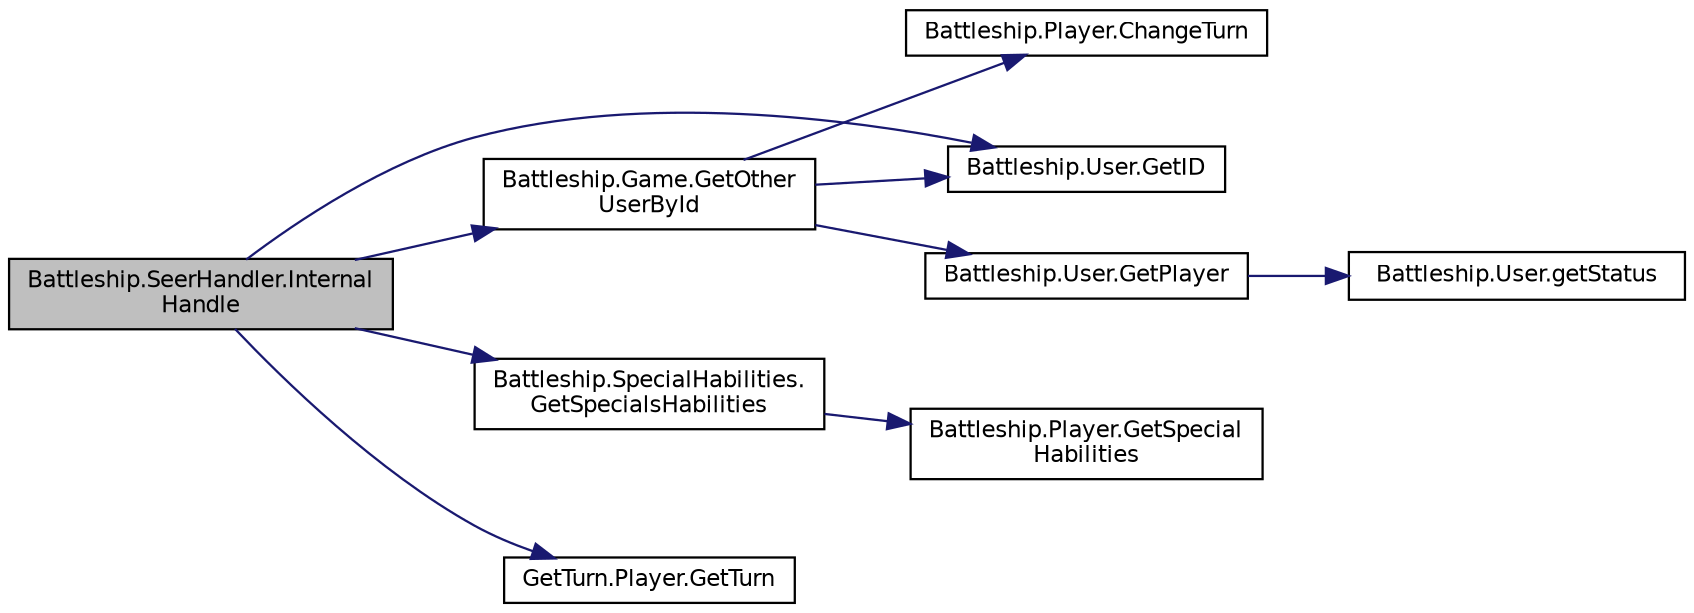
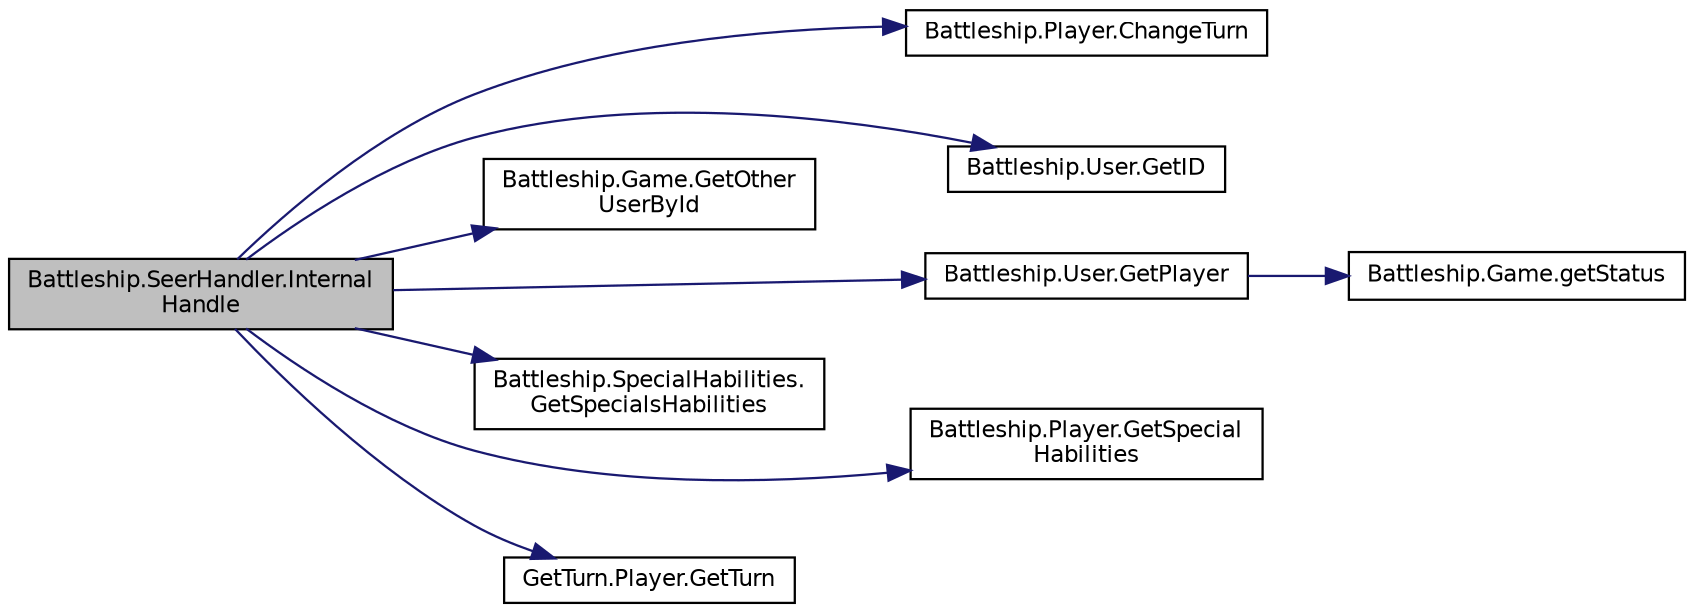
edge "Battleship.Game.GetOther UserById" -> "Battleship.Player.ChangeTurn": now "Battleship.SeerHandler.Internal Handle" -> "Battleship.Player.ChangeTurn"
edge "Battleship.Game.GetOther UserById" -> "Battleship.User.GetID": removed
edge "Battleship.Game.GetOther UserById" -> "Battleship.User.GetPlayer": now "Battleship.SeerHandler.Internal Handle" -> "Battleship.User.GetPlayer"
node "Battleship.User.getStatus": label "Battleship.User.getStatus" -> "Battleship.Game.getStatus"
edge "Battleship.SpecialHabilities. GetSpecialsHabilities" -> "Battleship.Player.GetSpecial Habilities": now "Battleship.SeerHandler.Internal Handle" -> "Battleship.Player.GetSpecial Habilities"
